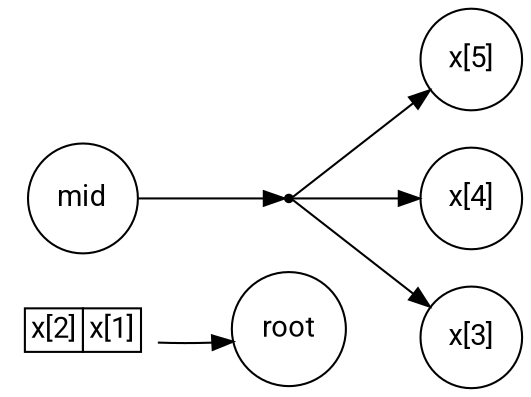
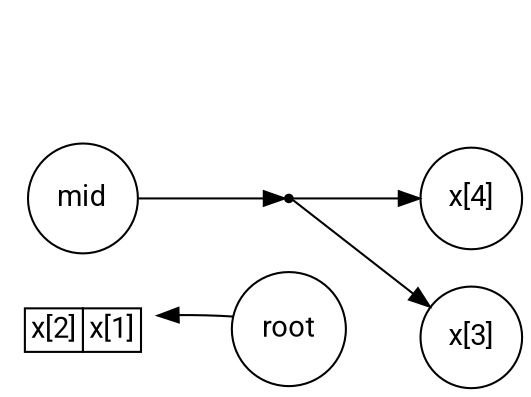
node "x[5]": removed
edge "x[2]" -> "root": reversed
